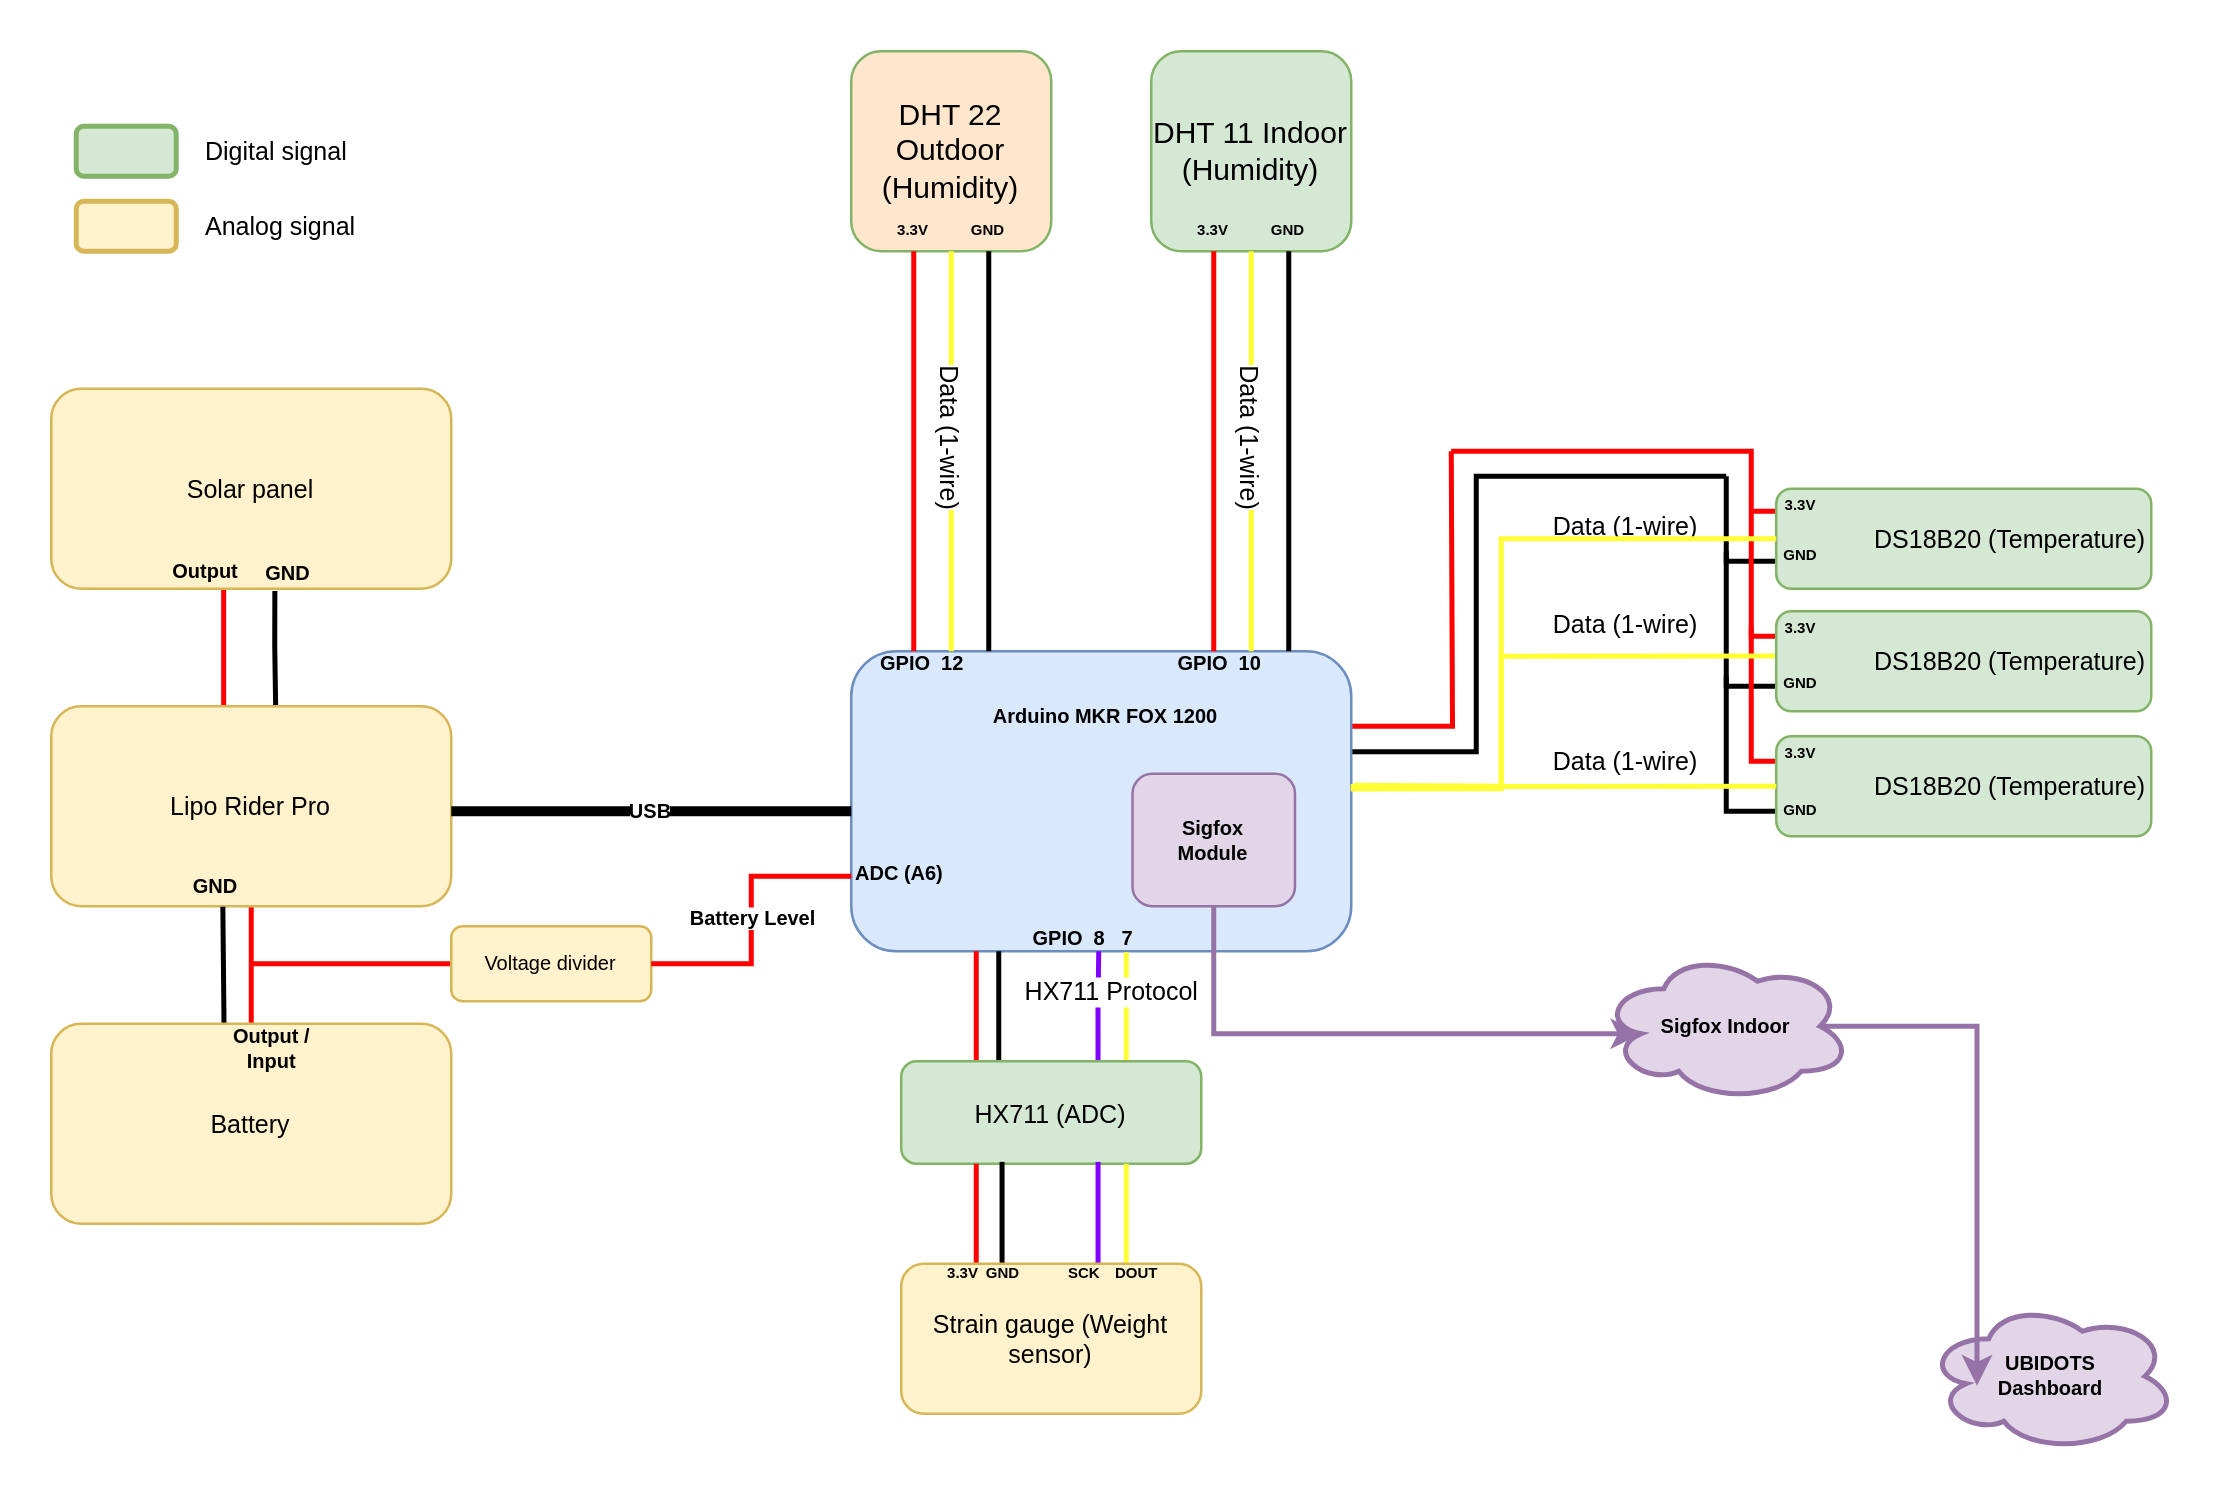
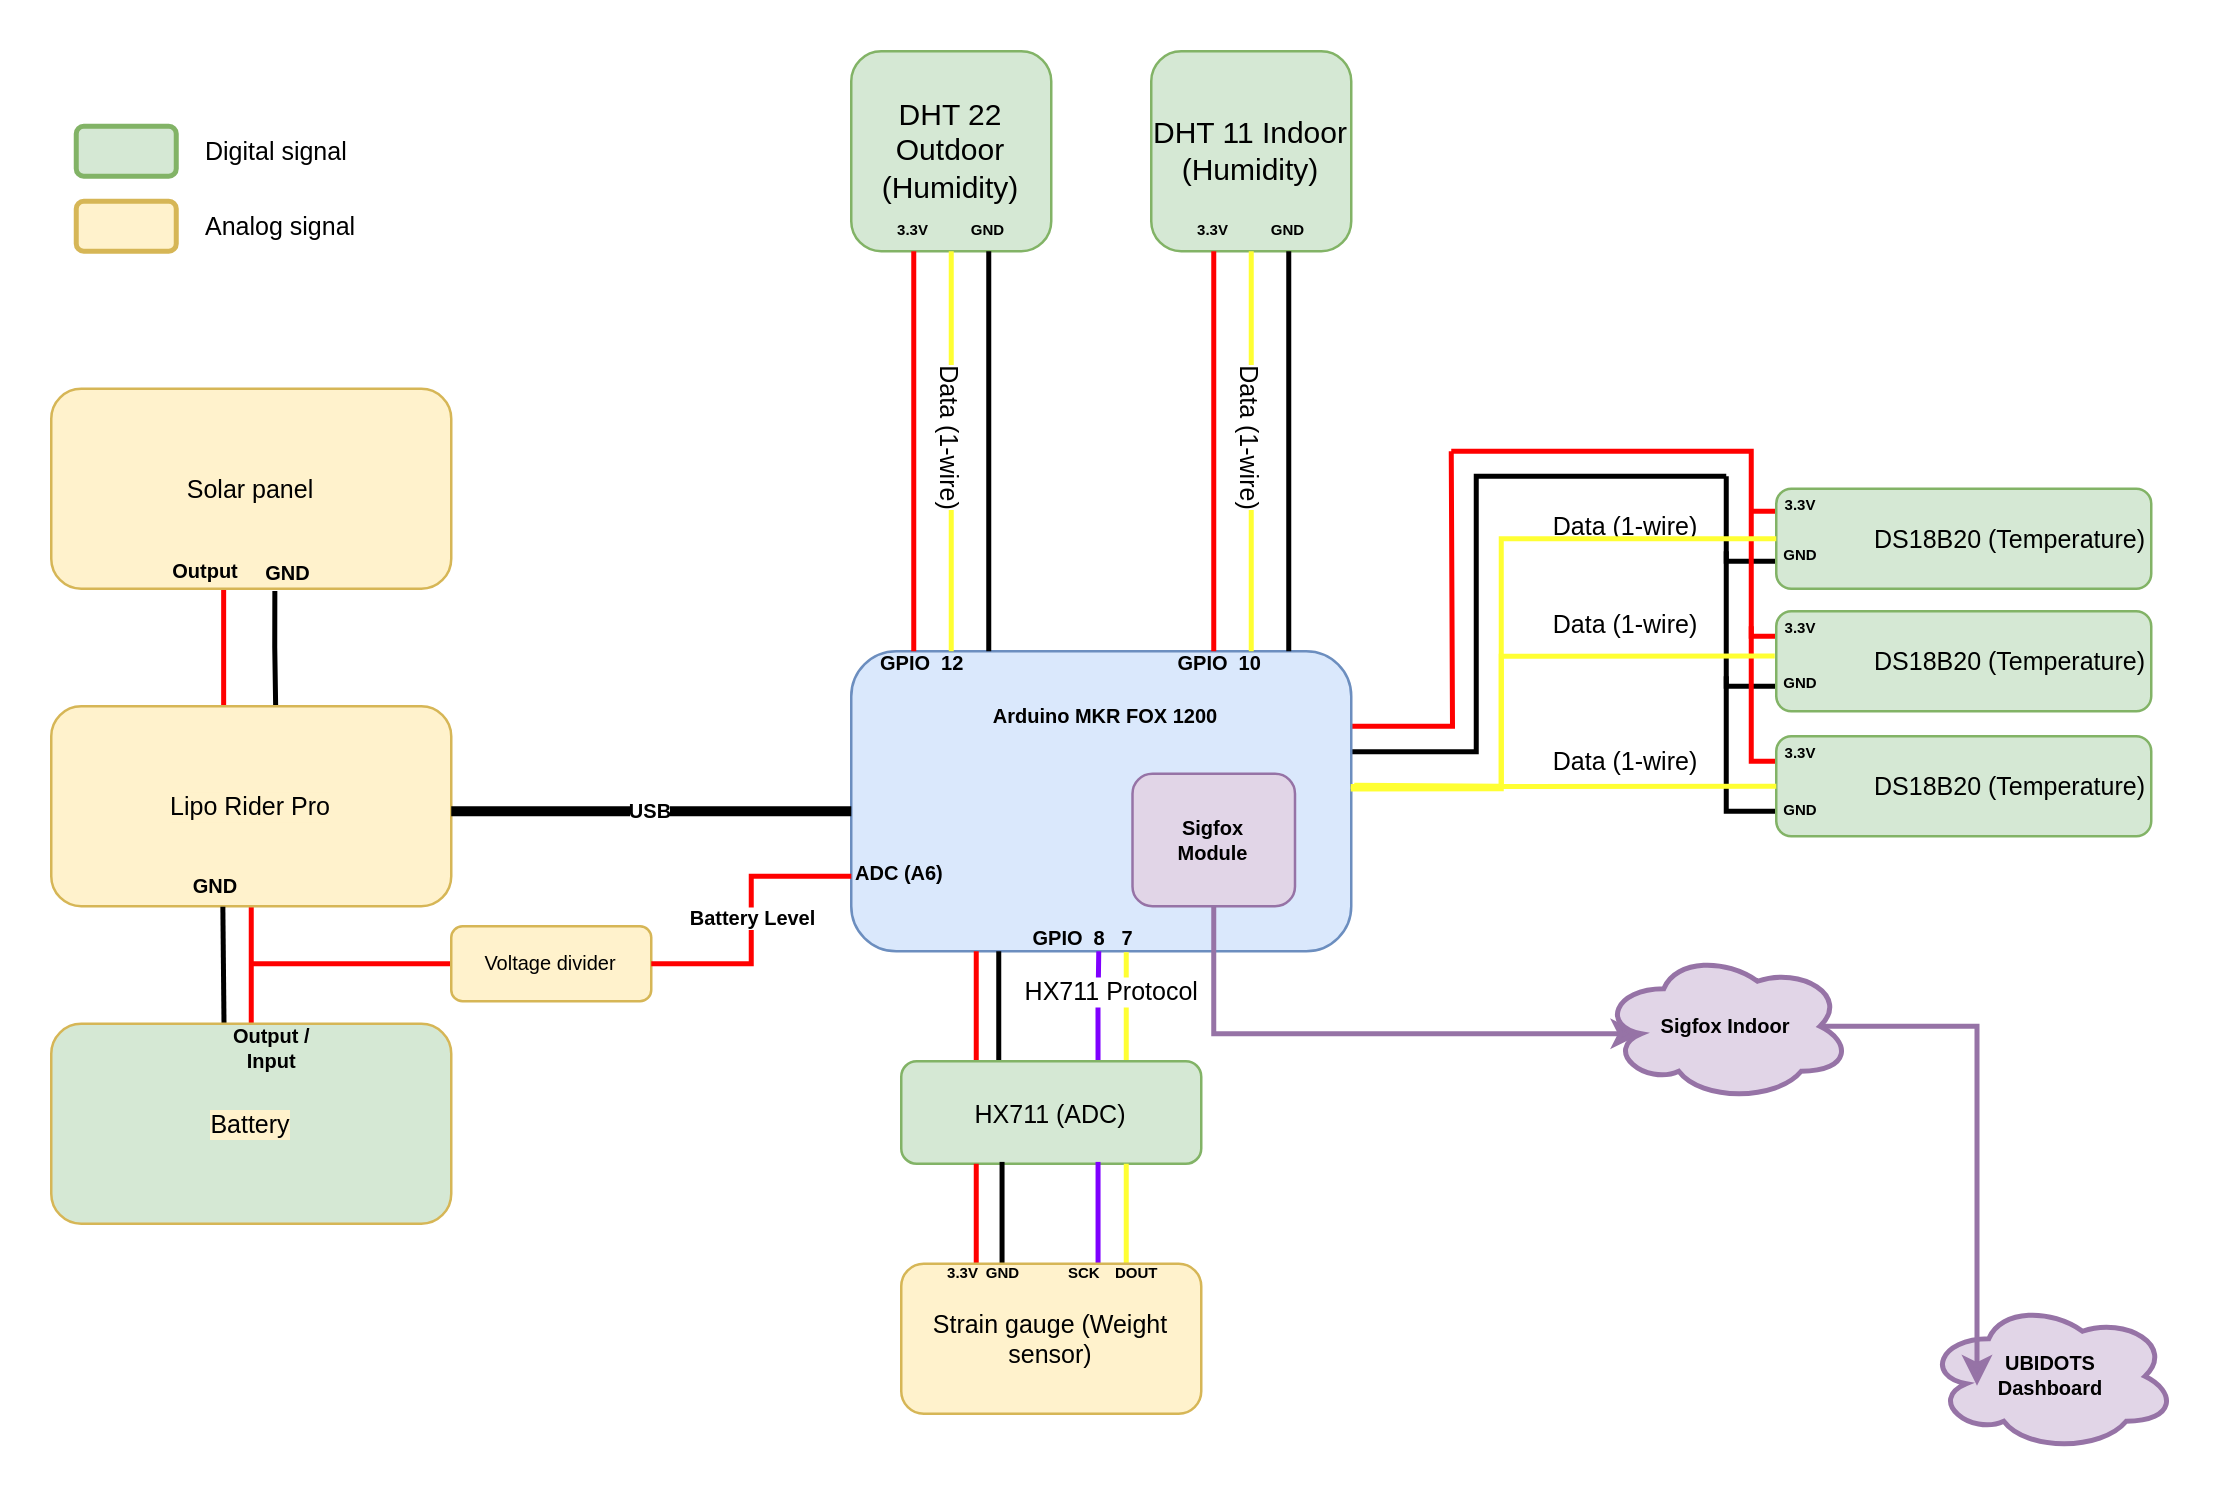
node "DHT 22 Outdoor (Humidity)": fillcolor #ffe6cc -> #d5e8d4
node "Battery": fillcolor #fff2cc -> #d5e8d4
